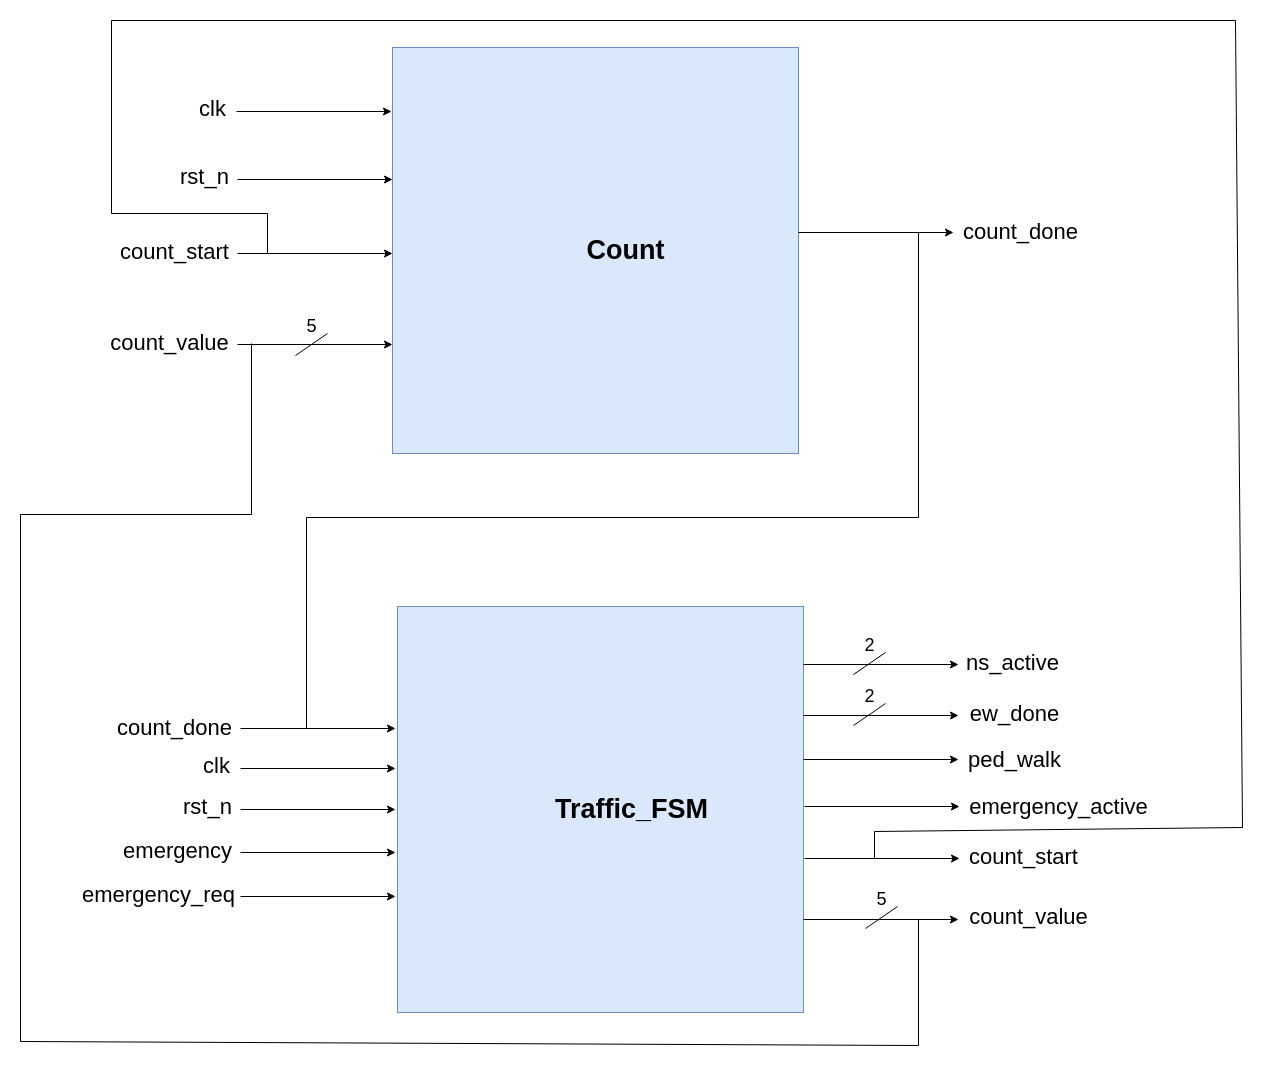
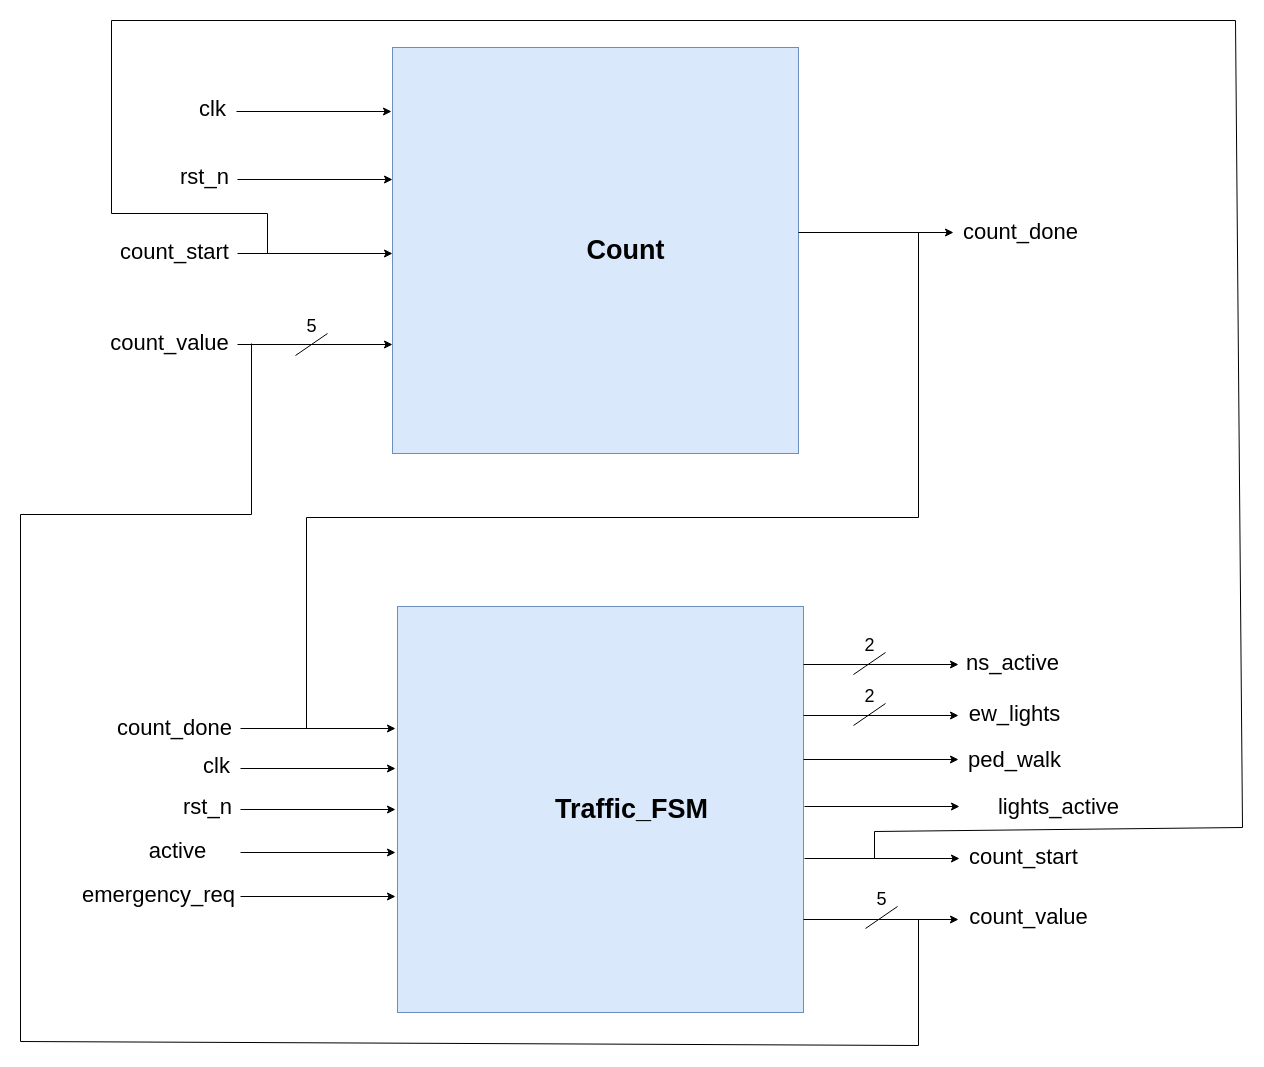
node "ew_done": label "ew_done" -> "ew_lights"
node "emergency_active": label "emergency_active" -> "lights_active"
node "emergency": label "emergency" -> "active"
